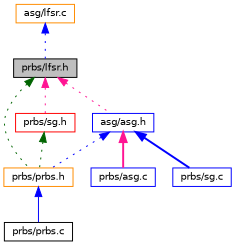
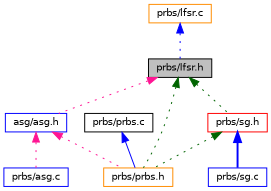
node "asg/lfsr.c": label "asg/lfsr.c" -> "prbs/lfsr.c"
edge "prbs/sg.h" -> "prbs/lfsr.h": color deeppink -> darkgreen
edge "prbs/prbs.h" -> "asg/asg.h": color blue -> deeppink
edge "prbs/sg.c" -> "asg/asg.h": now "prbs/sg.c" -> "prbs/sg.h"
edge "prbs/asg.c" -> "asg/asg.h": style bold -> dotted
edge "prbs/prbs.c" -> "prbs/prbs.h": reversed
